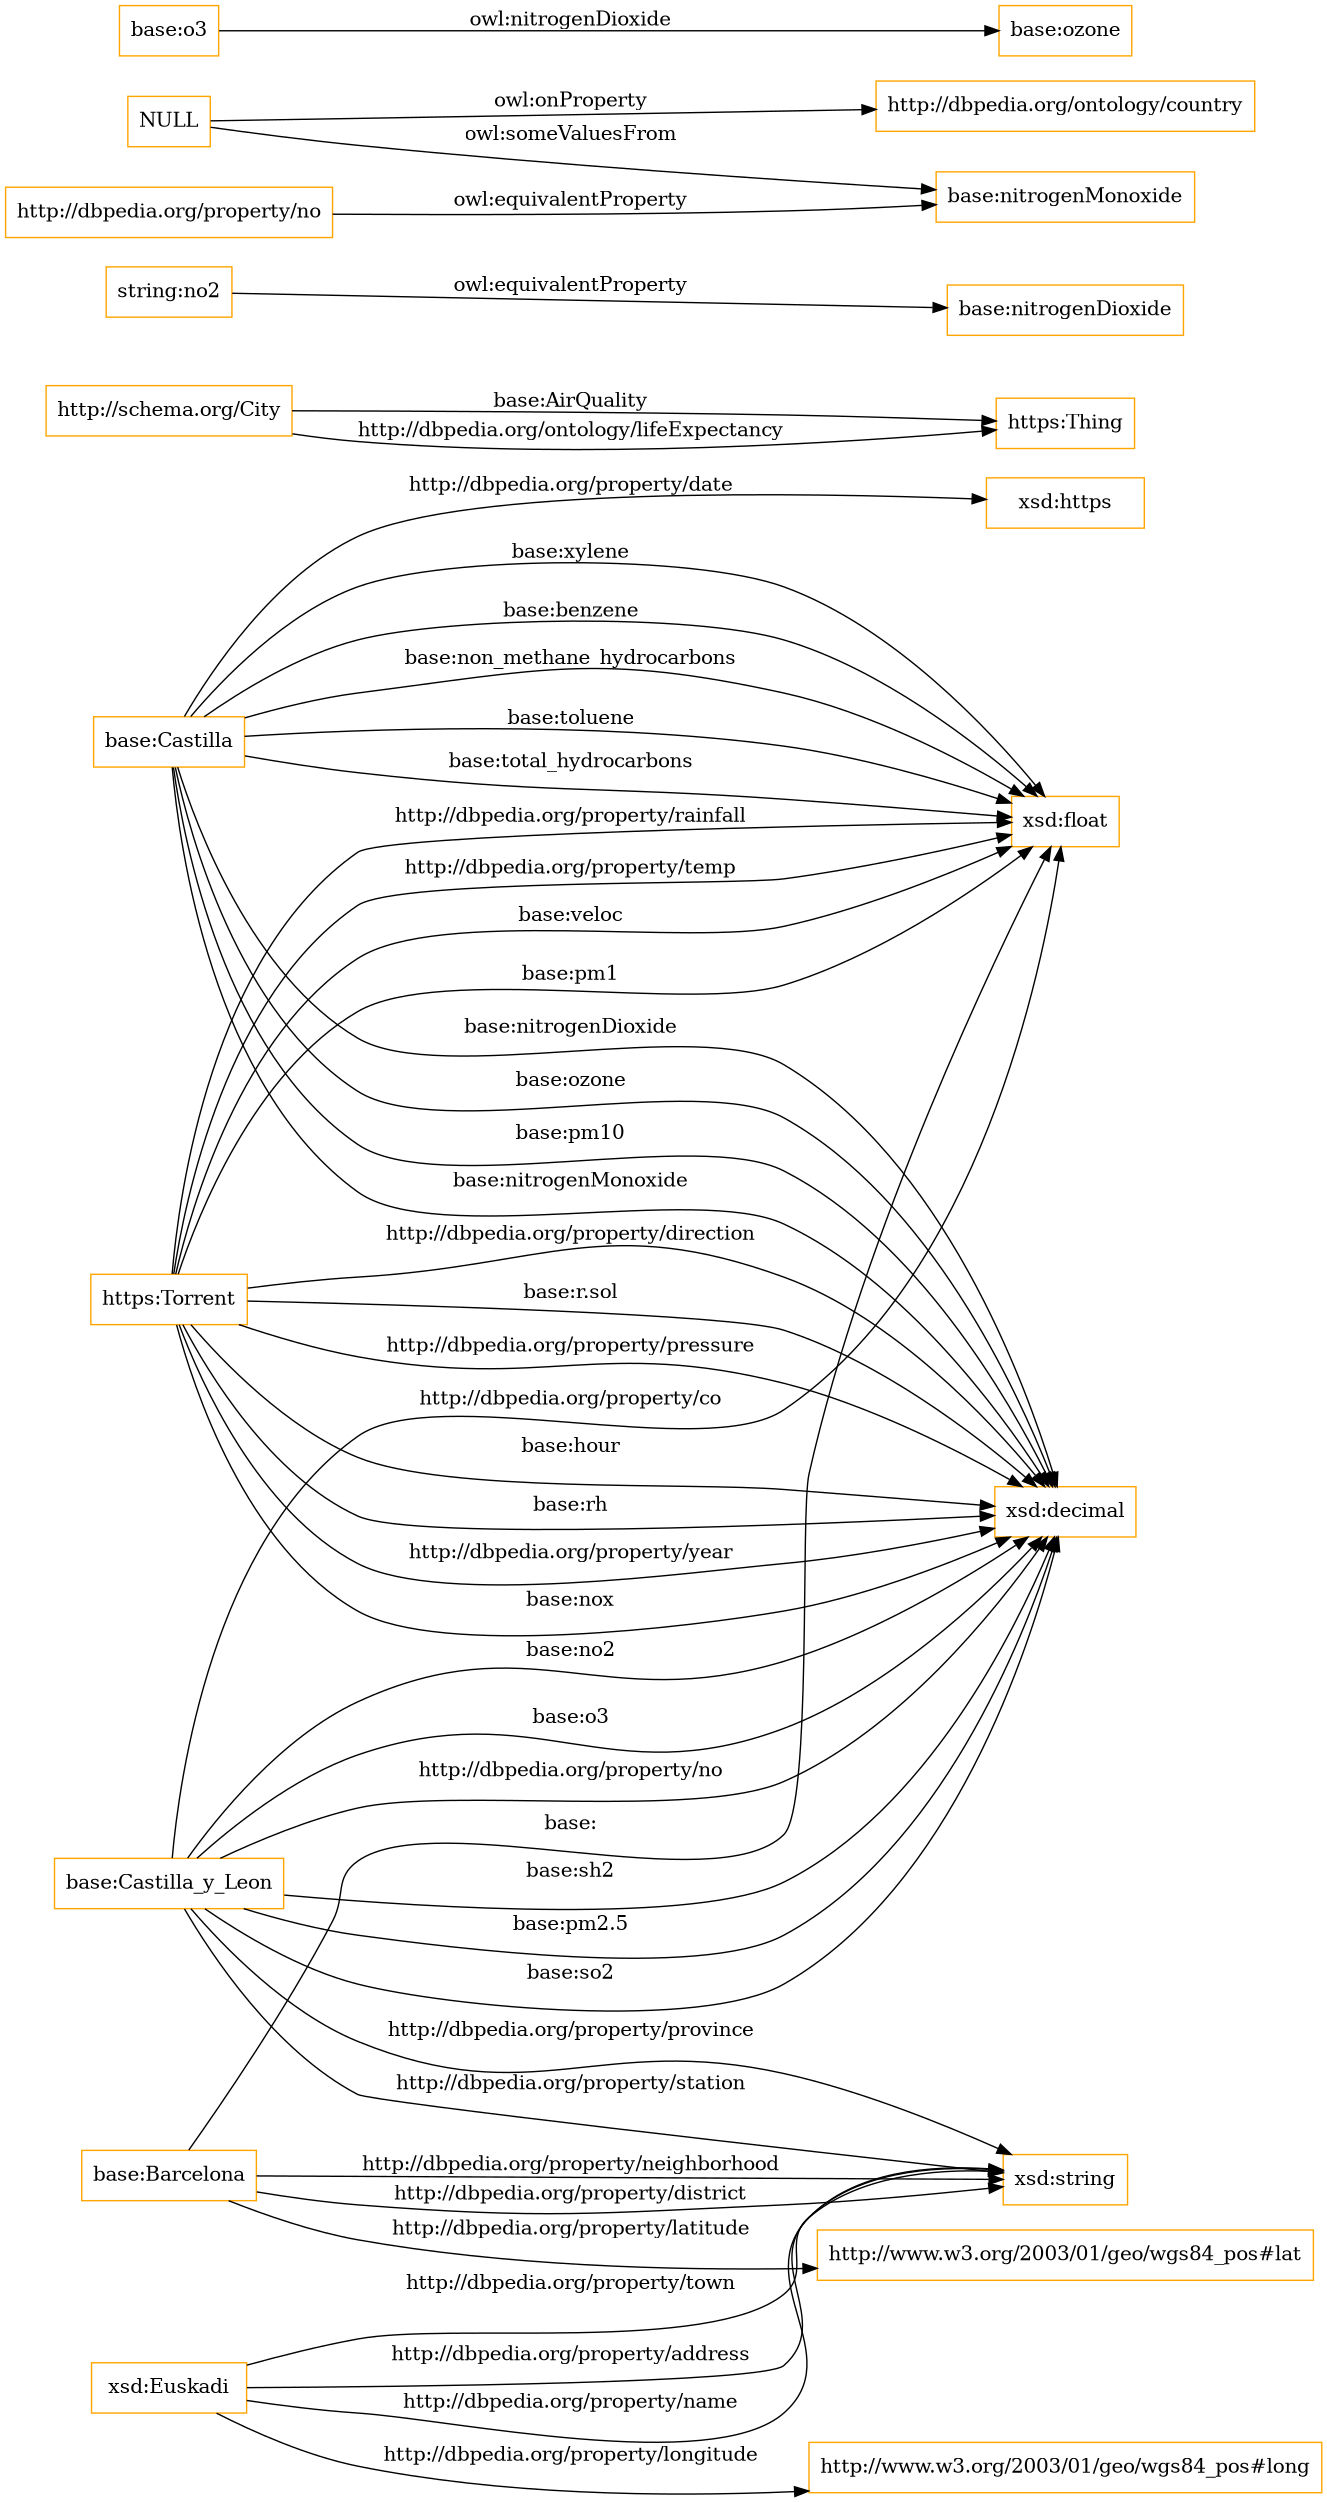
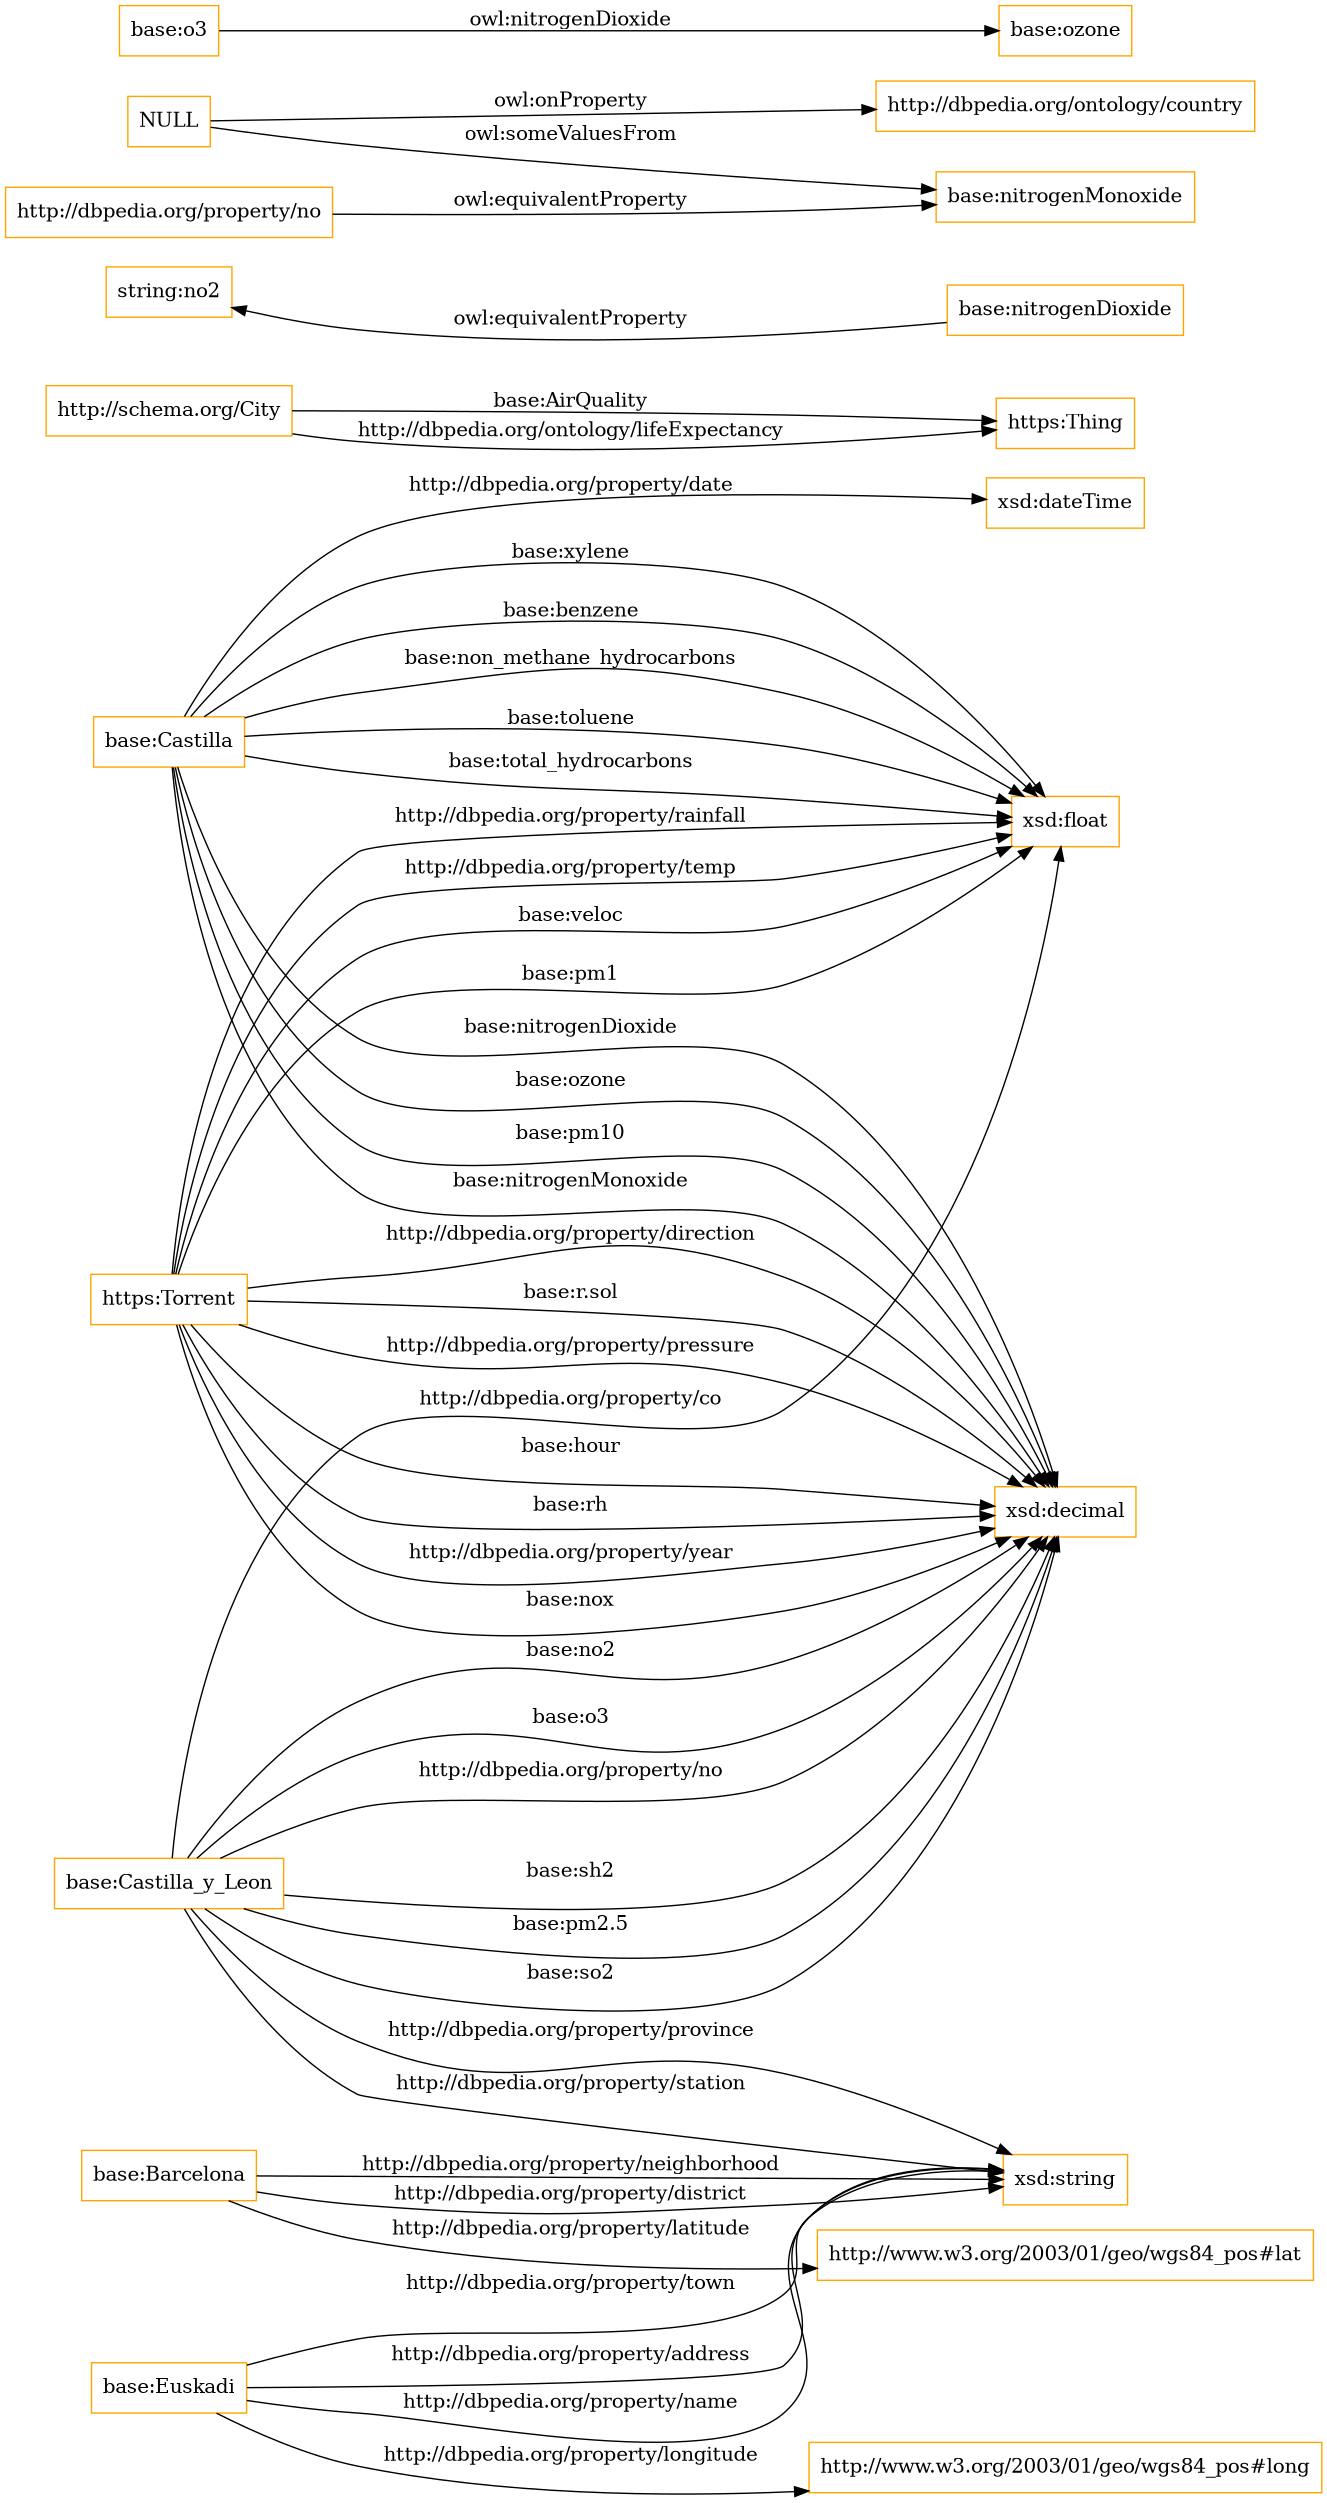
edge "string:no2" -> "base:nitrogenDioxide": reversed
node "xsd:https": label "xsd:https" -> "xsd:dateTime"
edge "base:Barcelona" -> "xsd:float": removed, label "base:"
node "xsd:Euskadi": label "xsd:Euskadi" -> "base:Euskadi"
